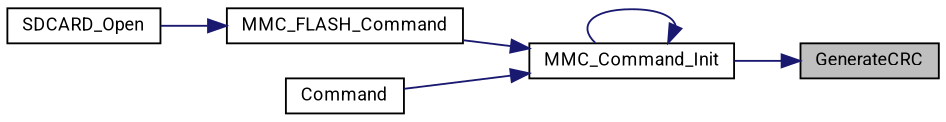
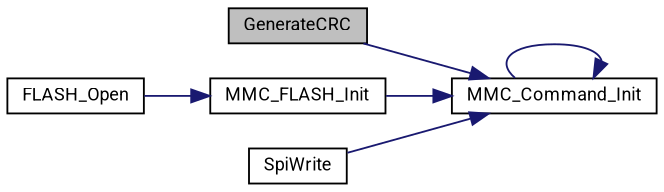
node "SDCARD_Open": label "SDCARD_Open" -> "FLASH_Open"
node "MMC_FLASH_Command": label "MMC_FLASH_Command" -> "MMC_FLASH_Init"
edge "MMC_Command_Init" -> "GenerateCRC": reversed
node "Command": label "Command" -> "SpiWrite"
